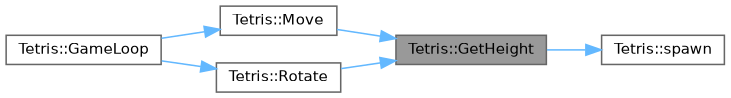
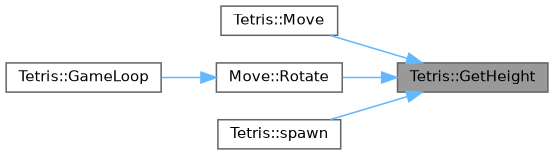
edge "Tetris::GameLoop" -> "Tetris::Move": removed
edge "Tetris::GetHeight" -> "Tetris::spawn": reversed
node "Tetris::Rotate": label "Tetris::Rotate" -> "Move::Rotate"
